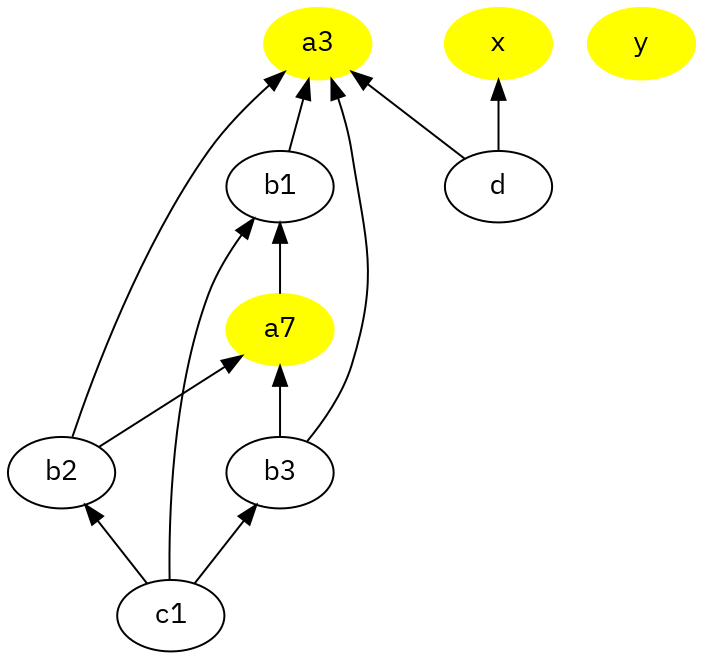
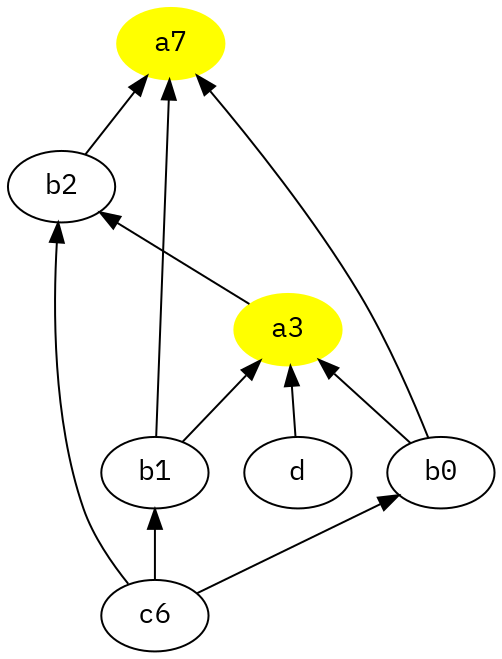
node "x": removed
node "y": removed
edge "b2" -> "a3": reversed
edge "a7" -> "b1": reversed
node "b3": label "b3" -> "b0"
node "c1": label "c1" -> "c6"
